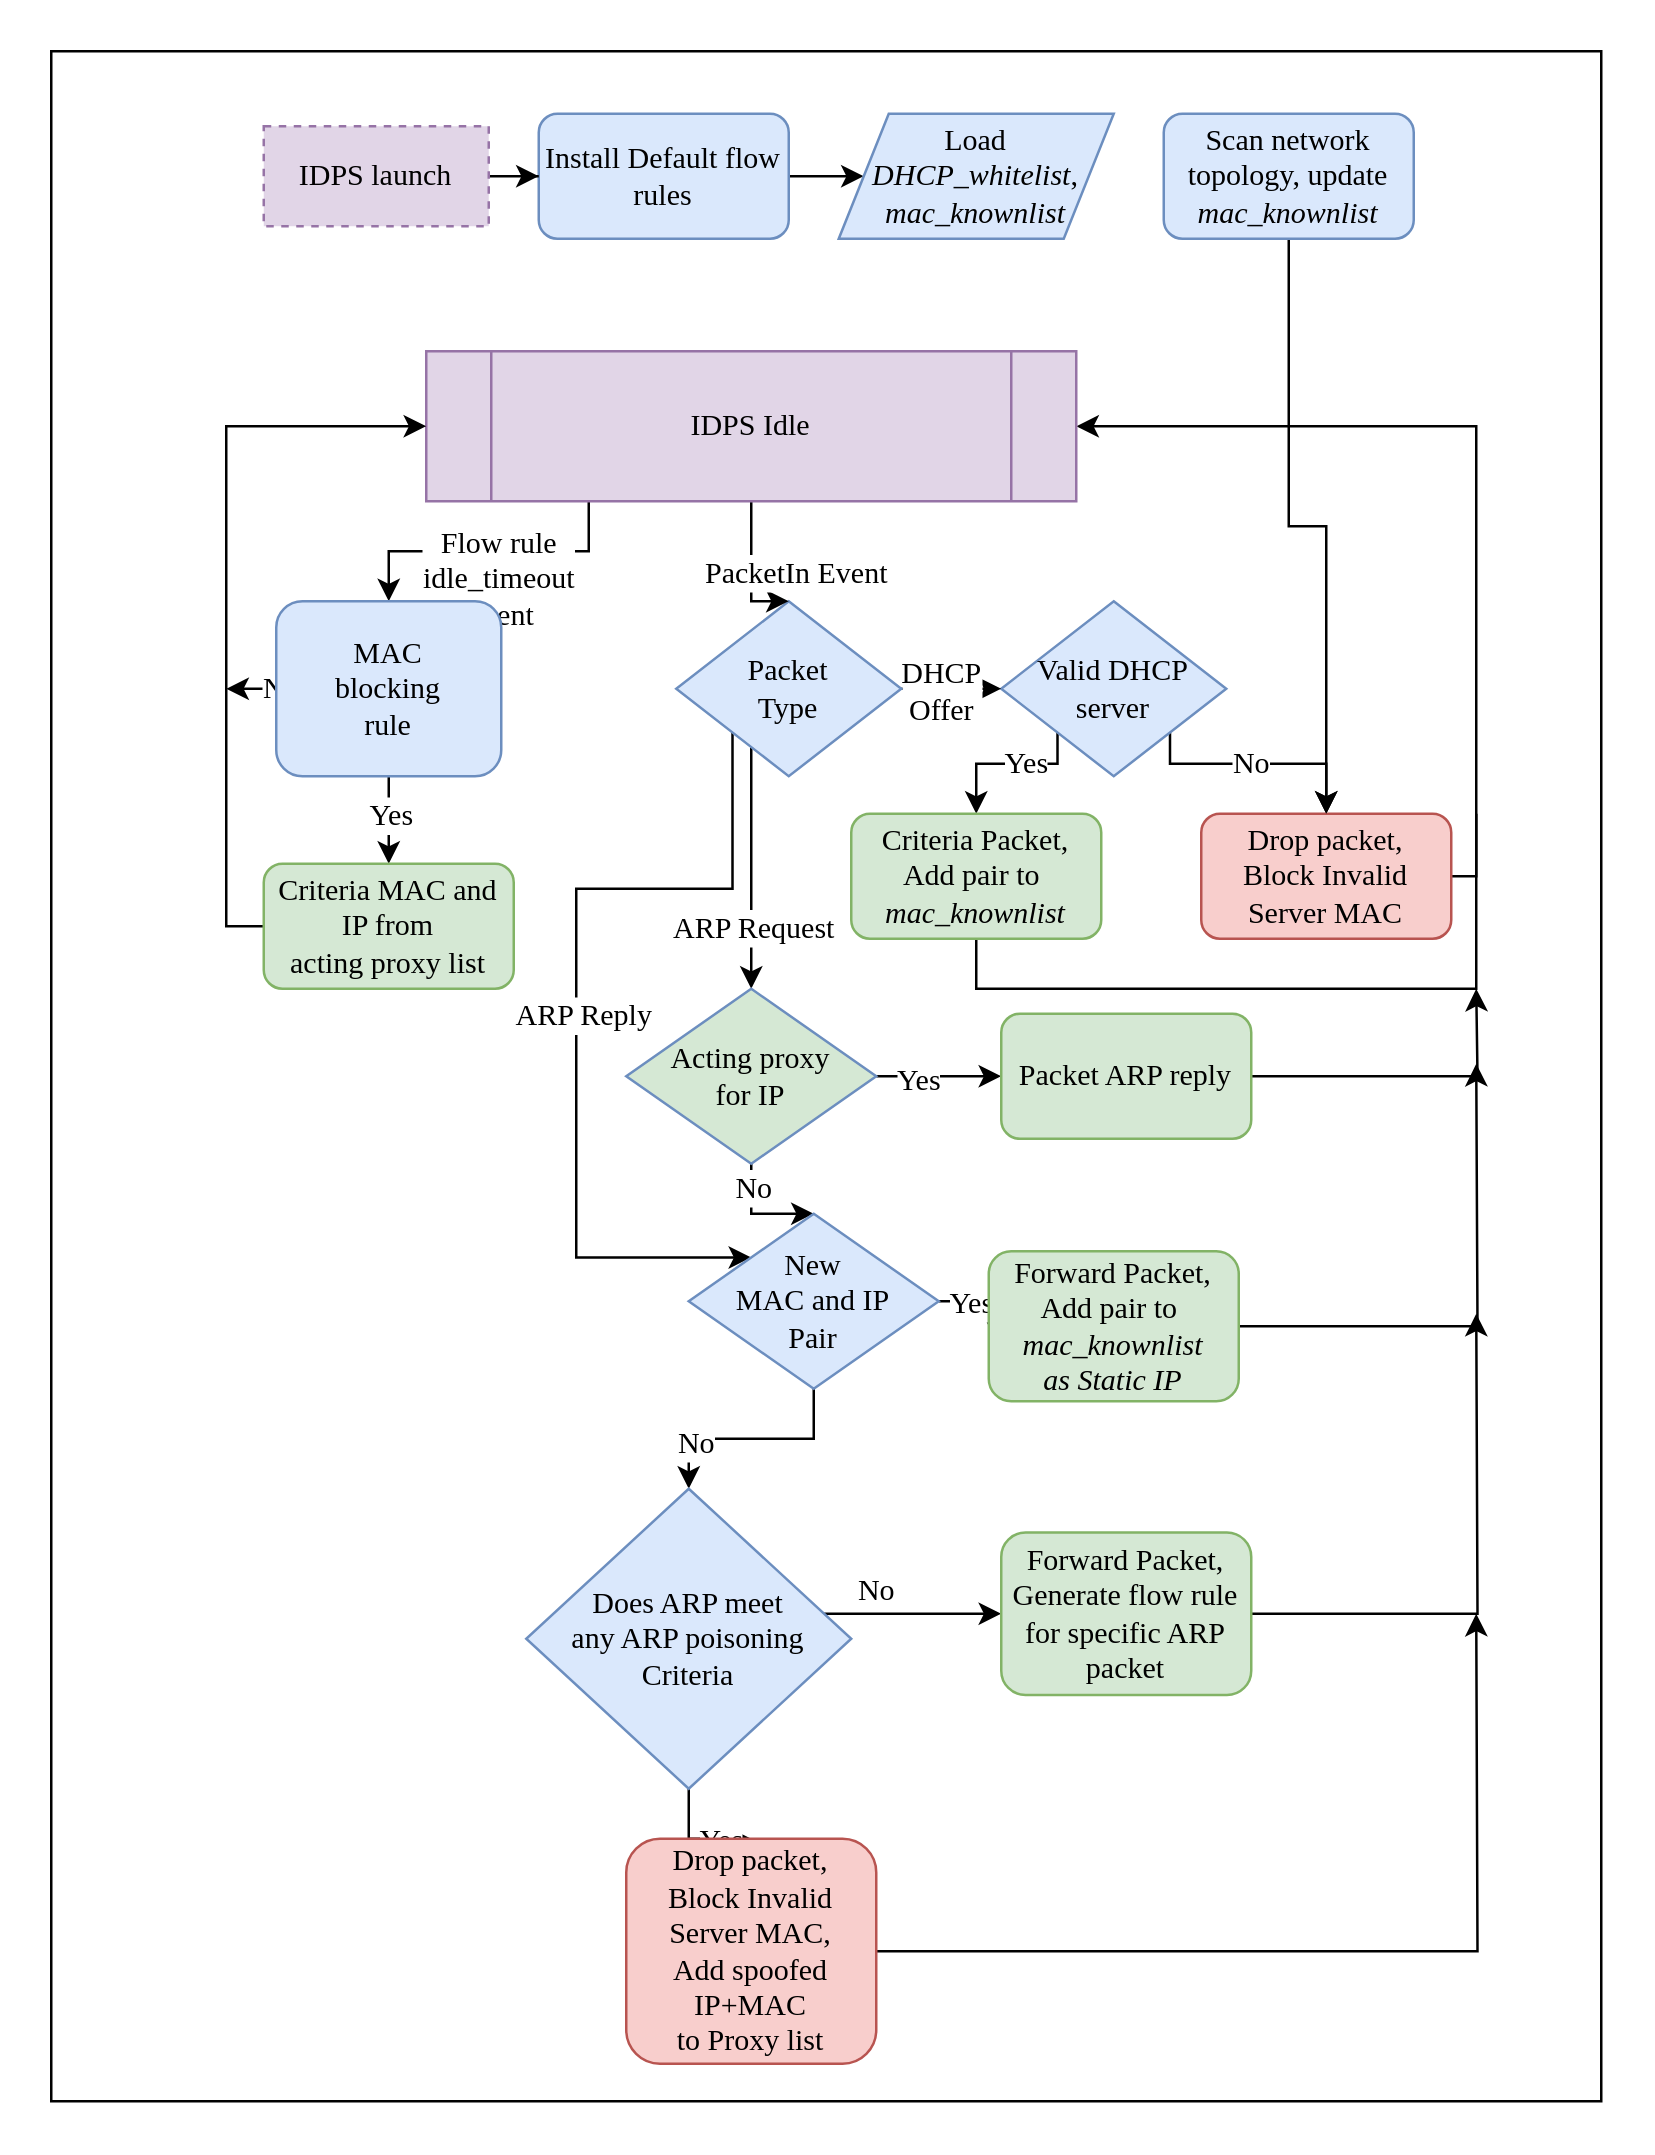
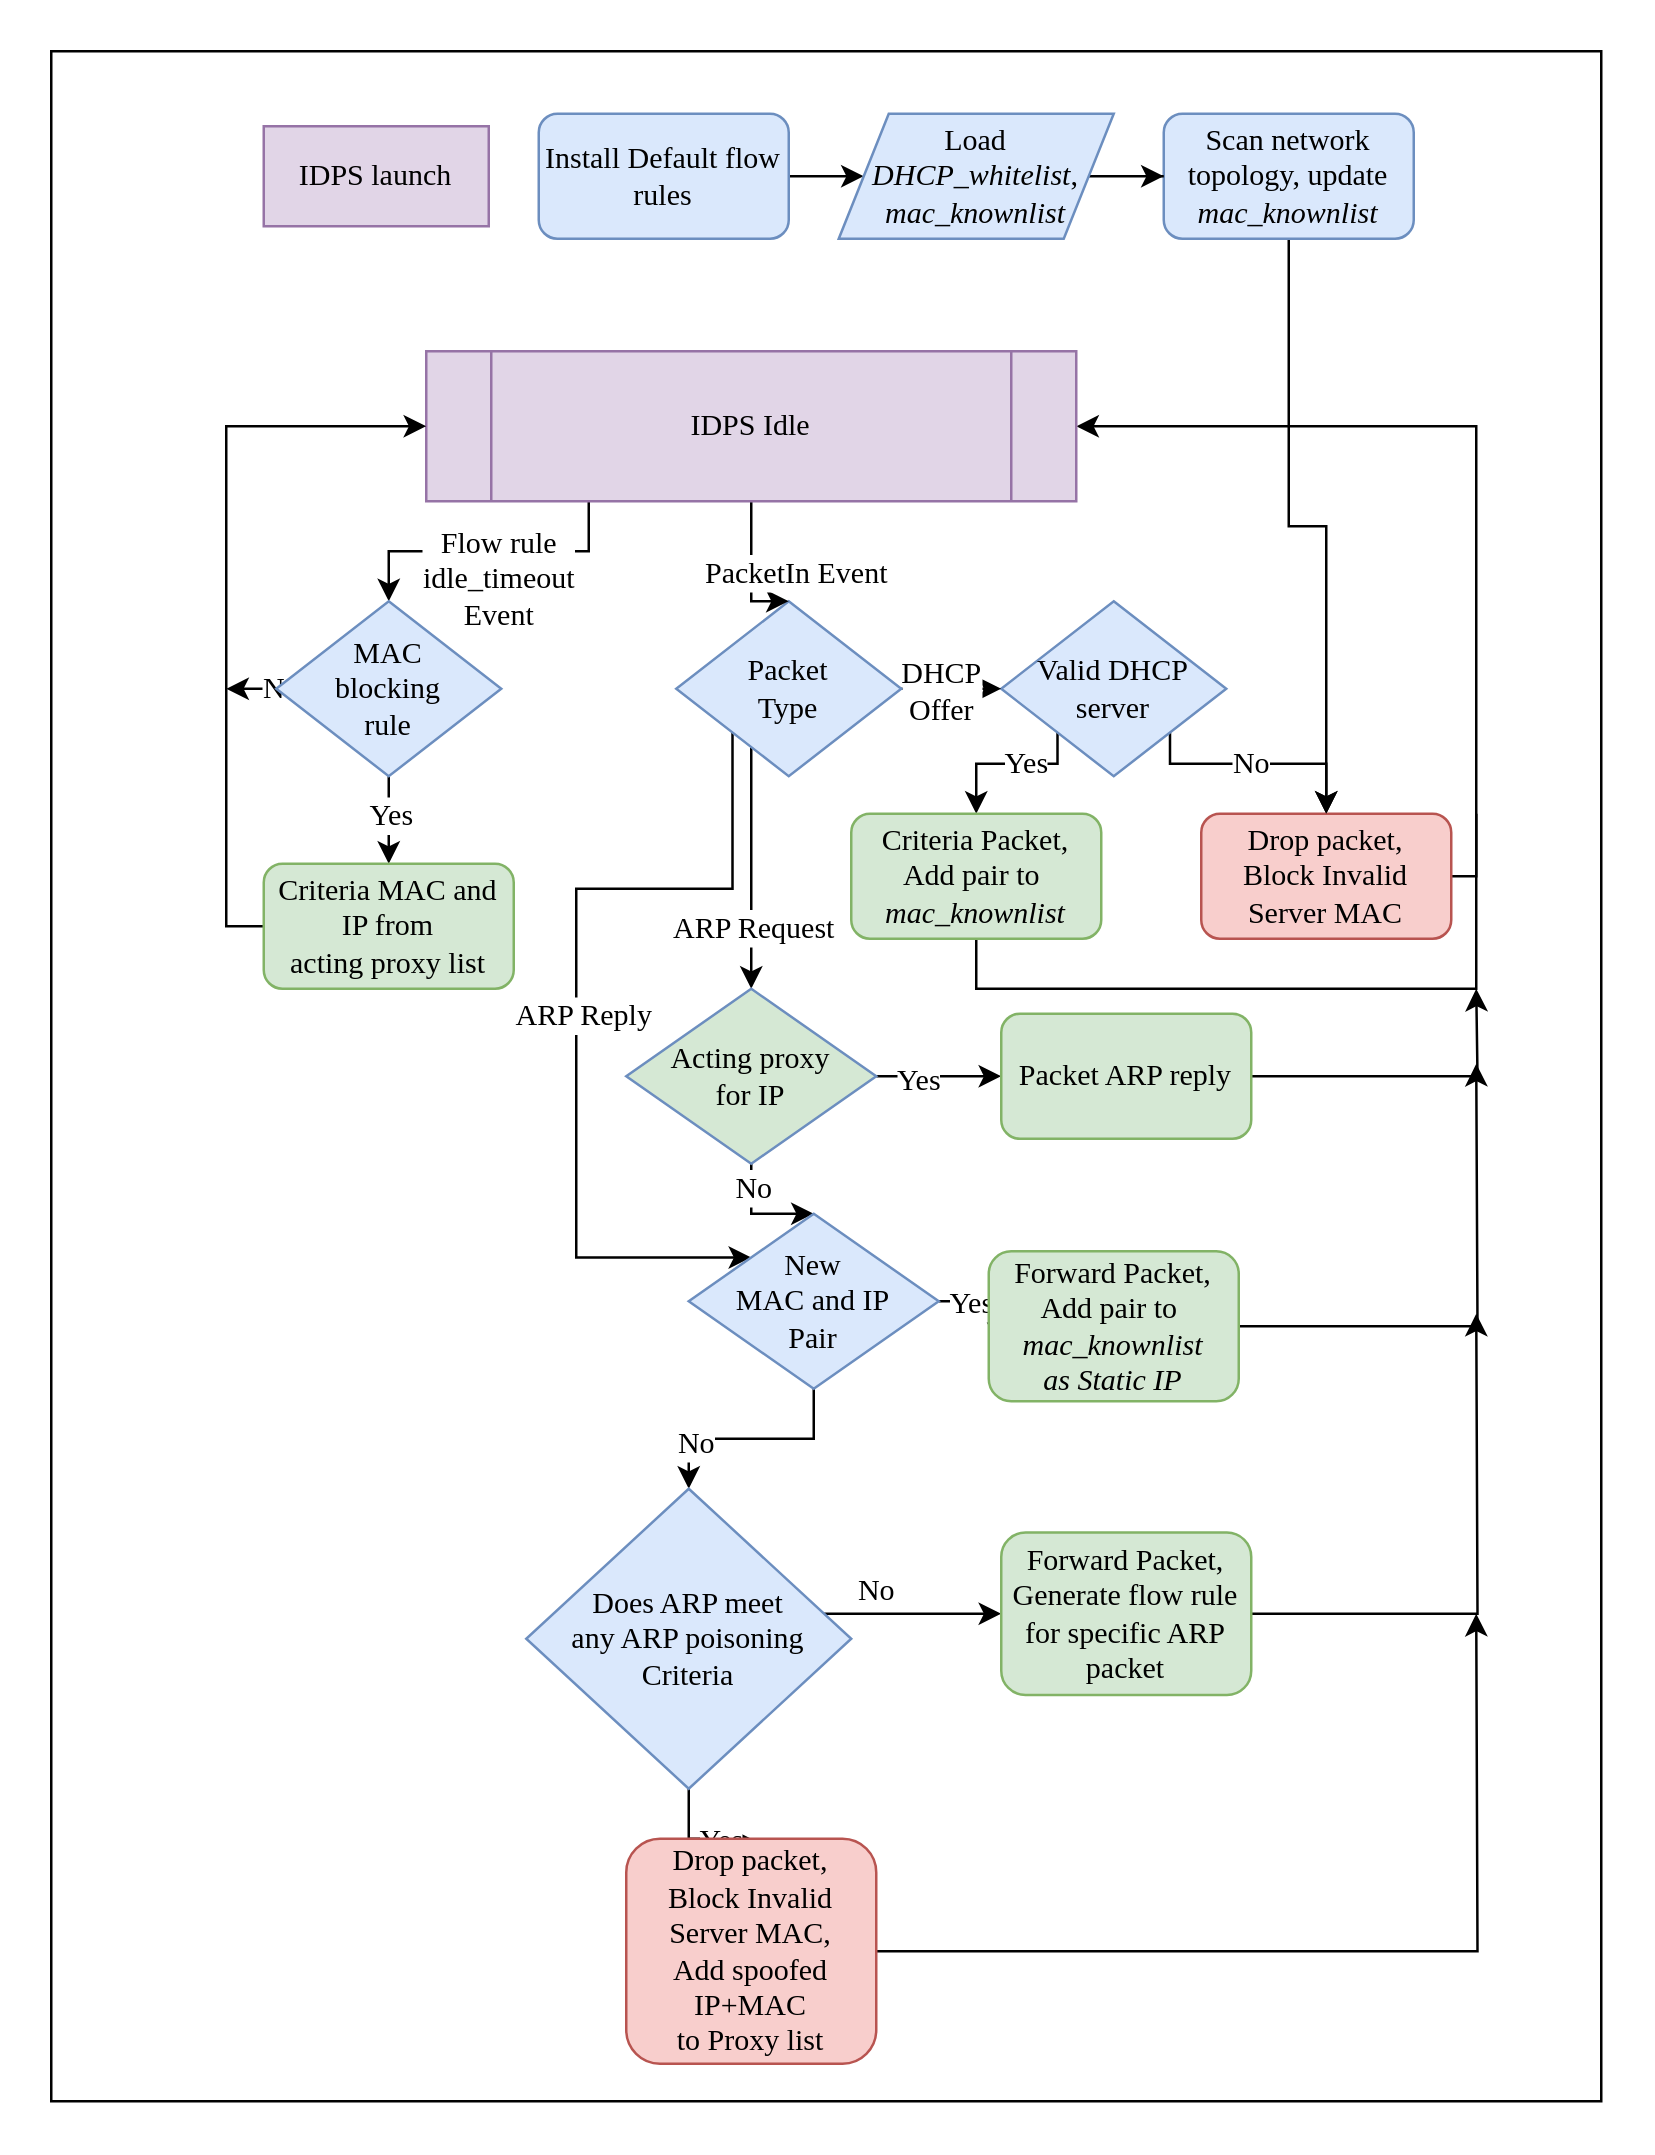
node "IDPS launch": style dashed -> solid
edge "IDPS launch" -> "Install Default flow rules": removed
edge "Load DHCP_whitelist, mac_knownlist" -> "Scan network topology, update mac_knownlist": added
node "MAC blocking rule": shape rounded rectangle -> diamond
